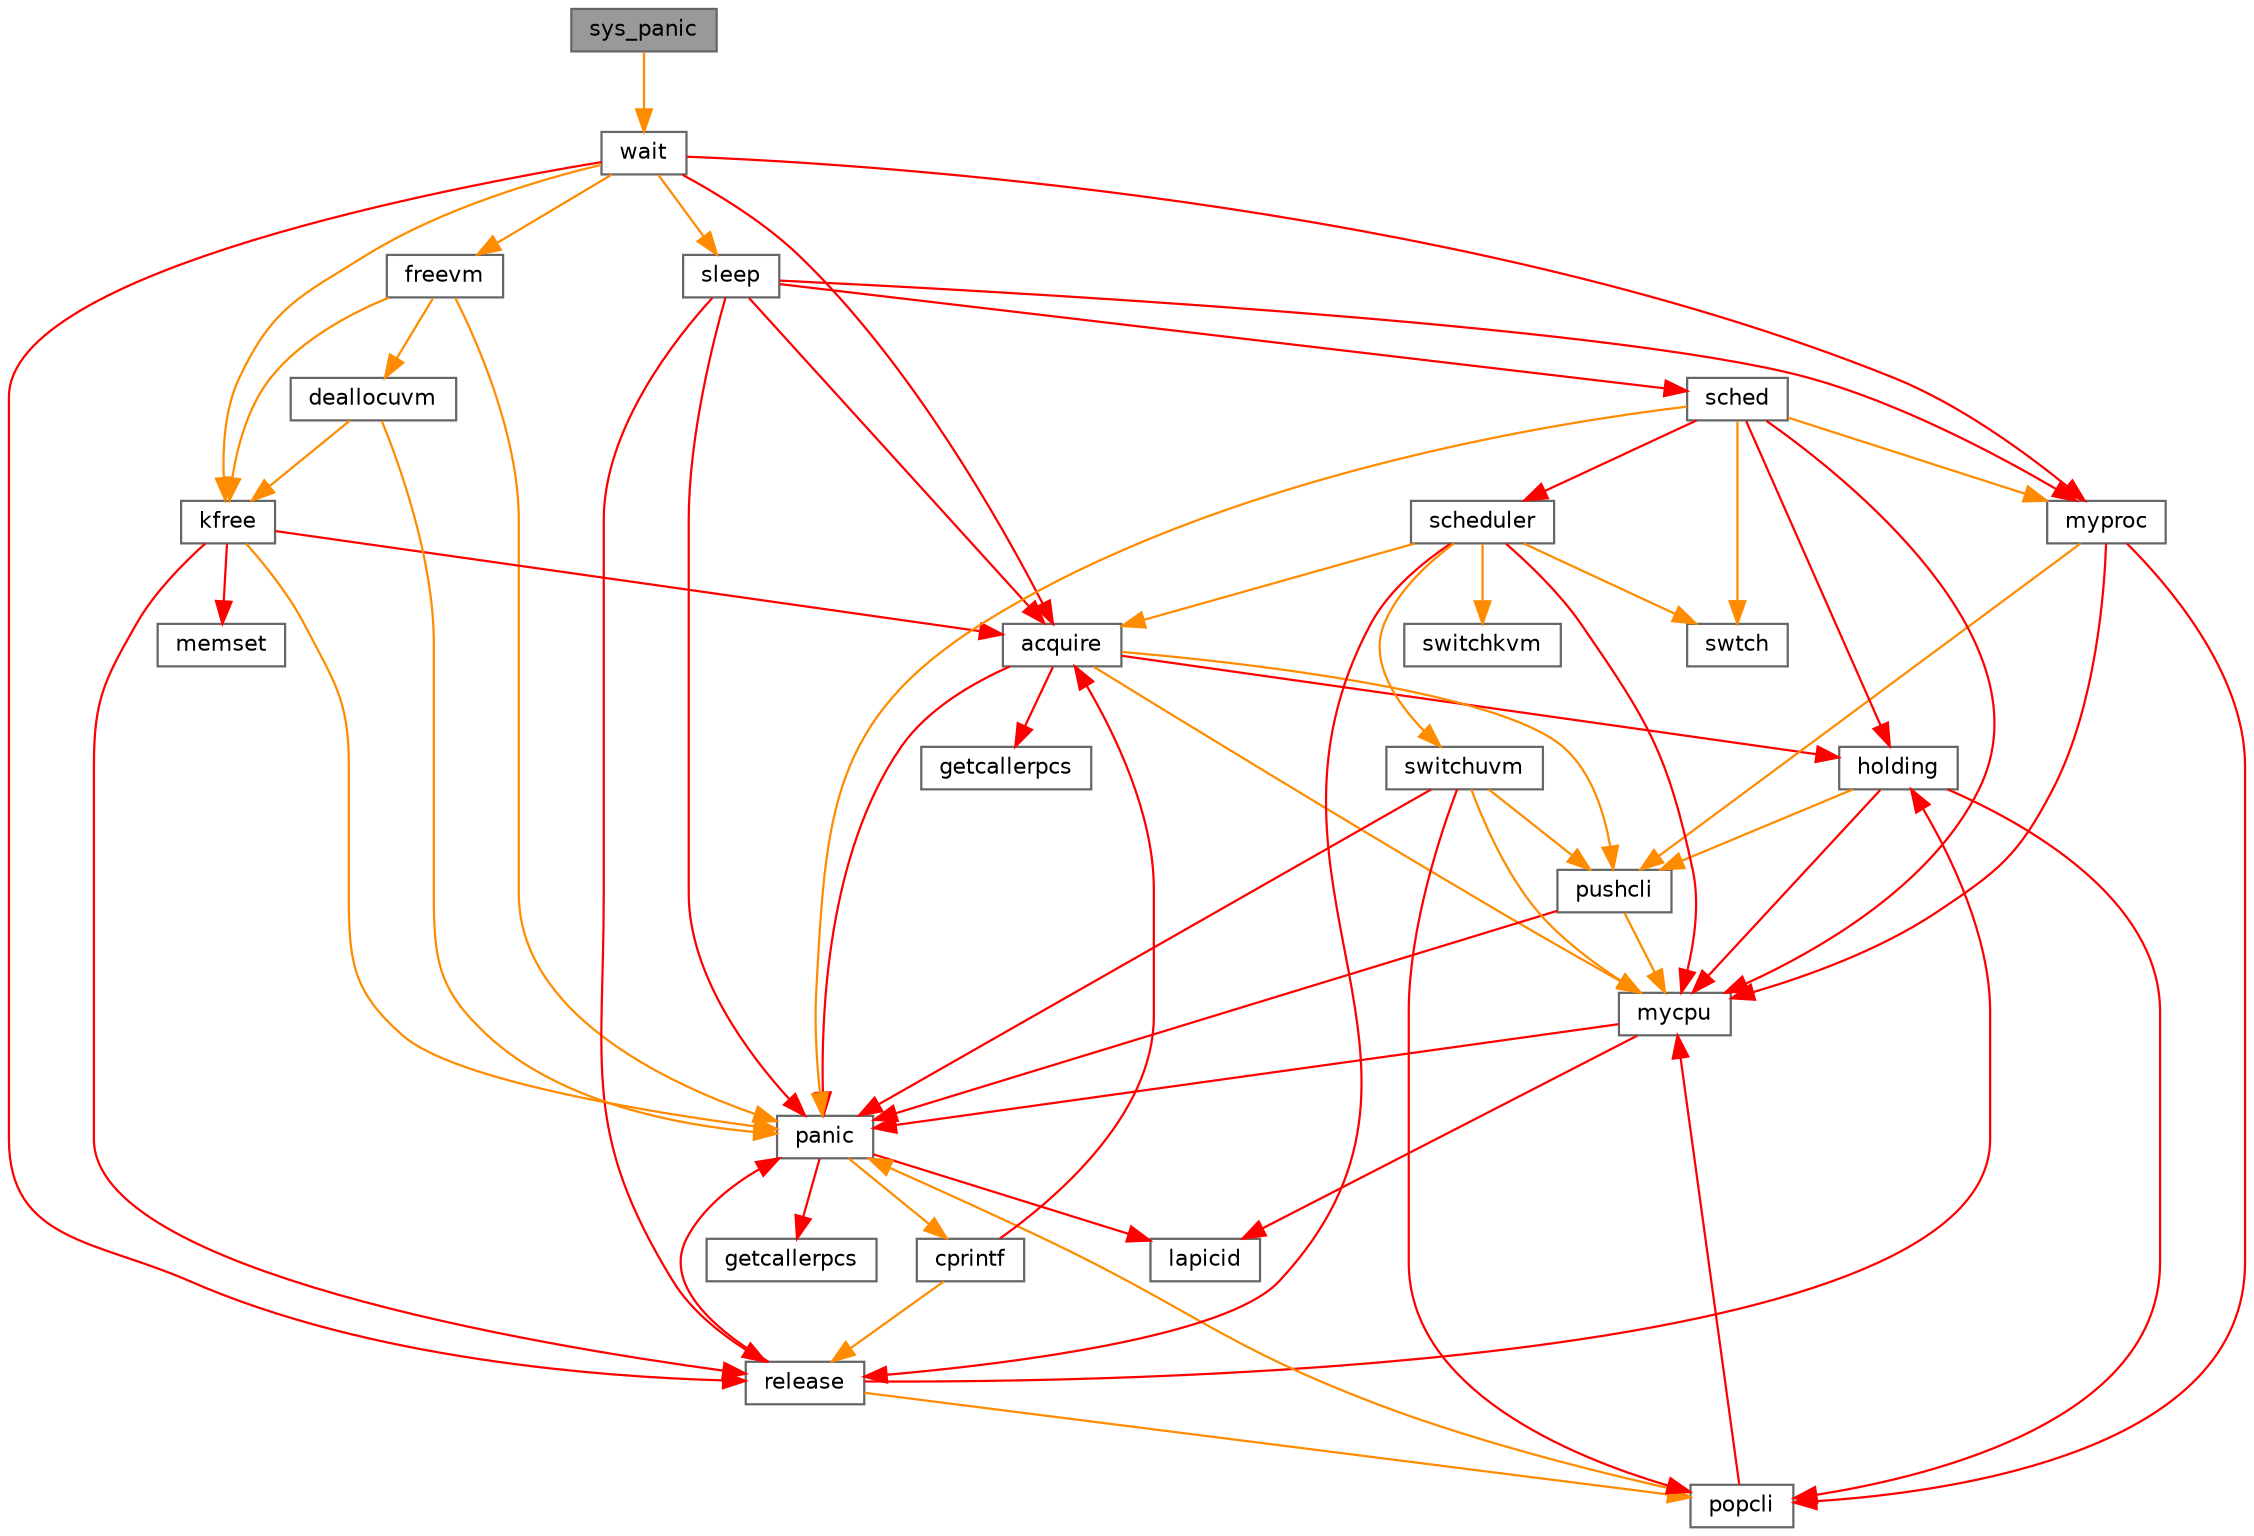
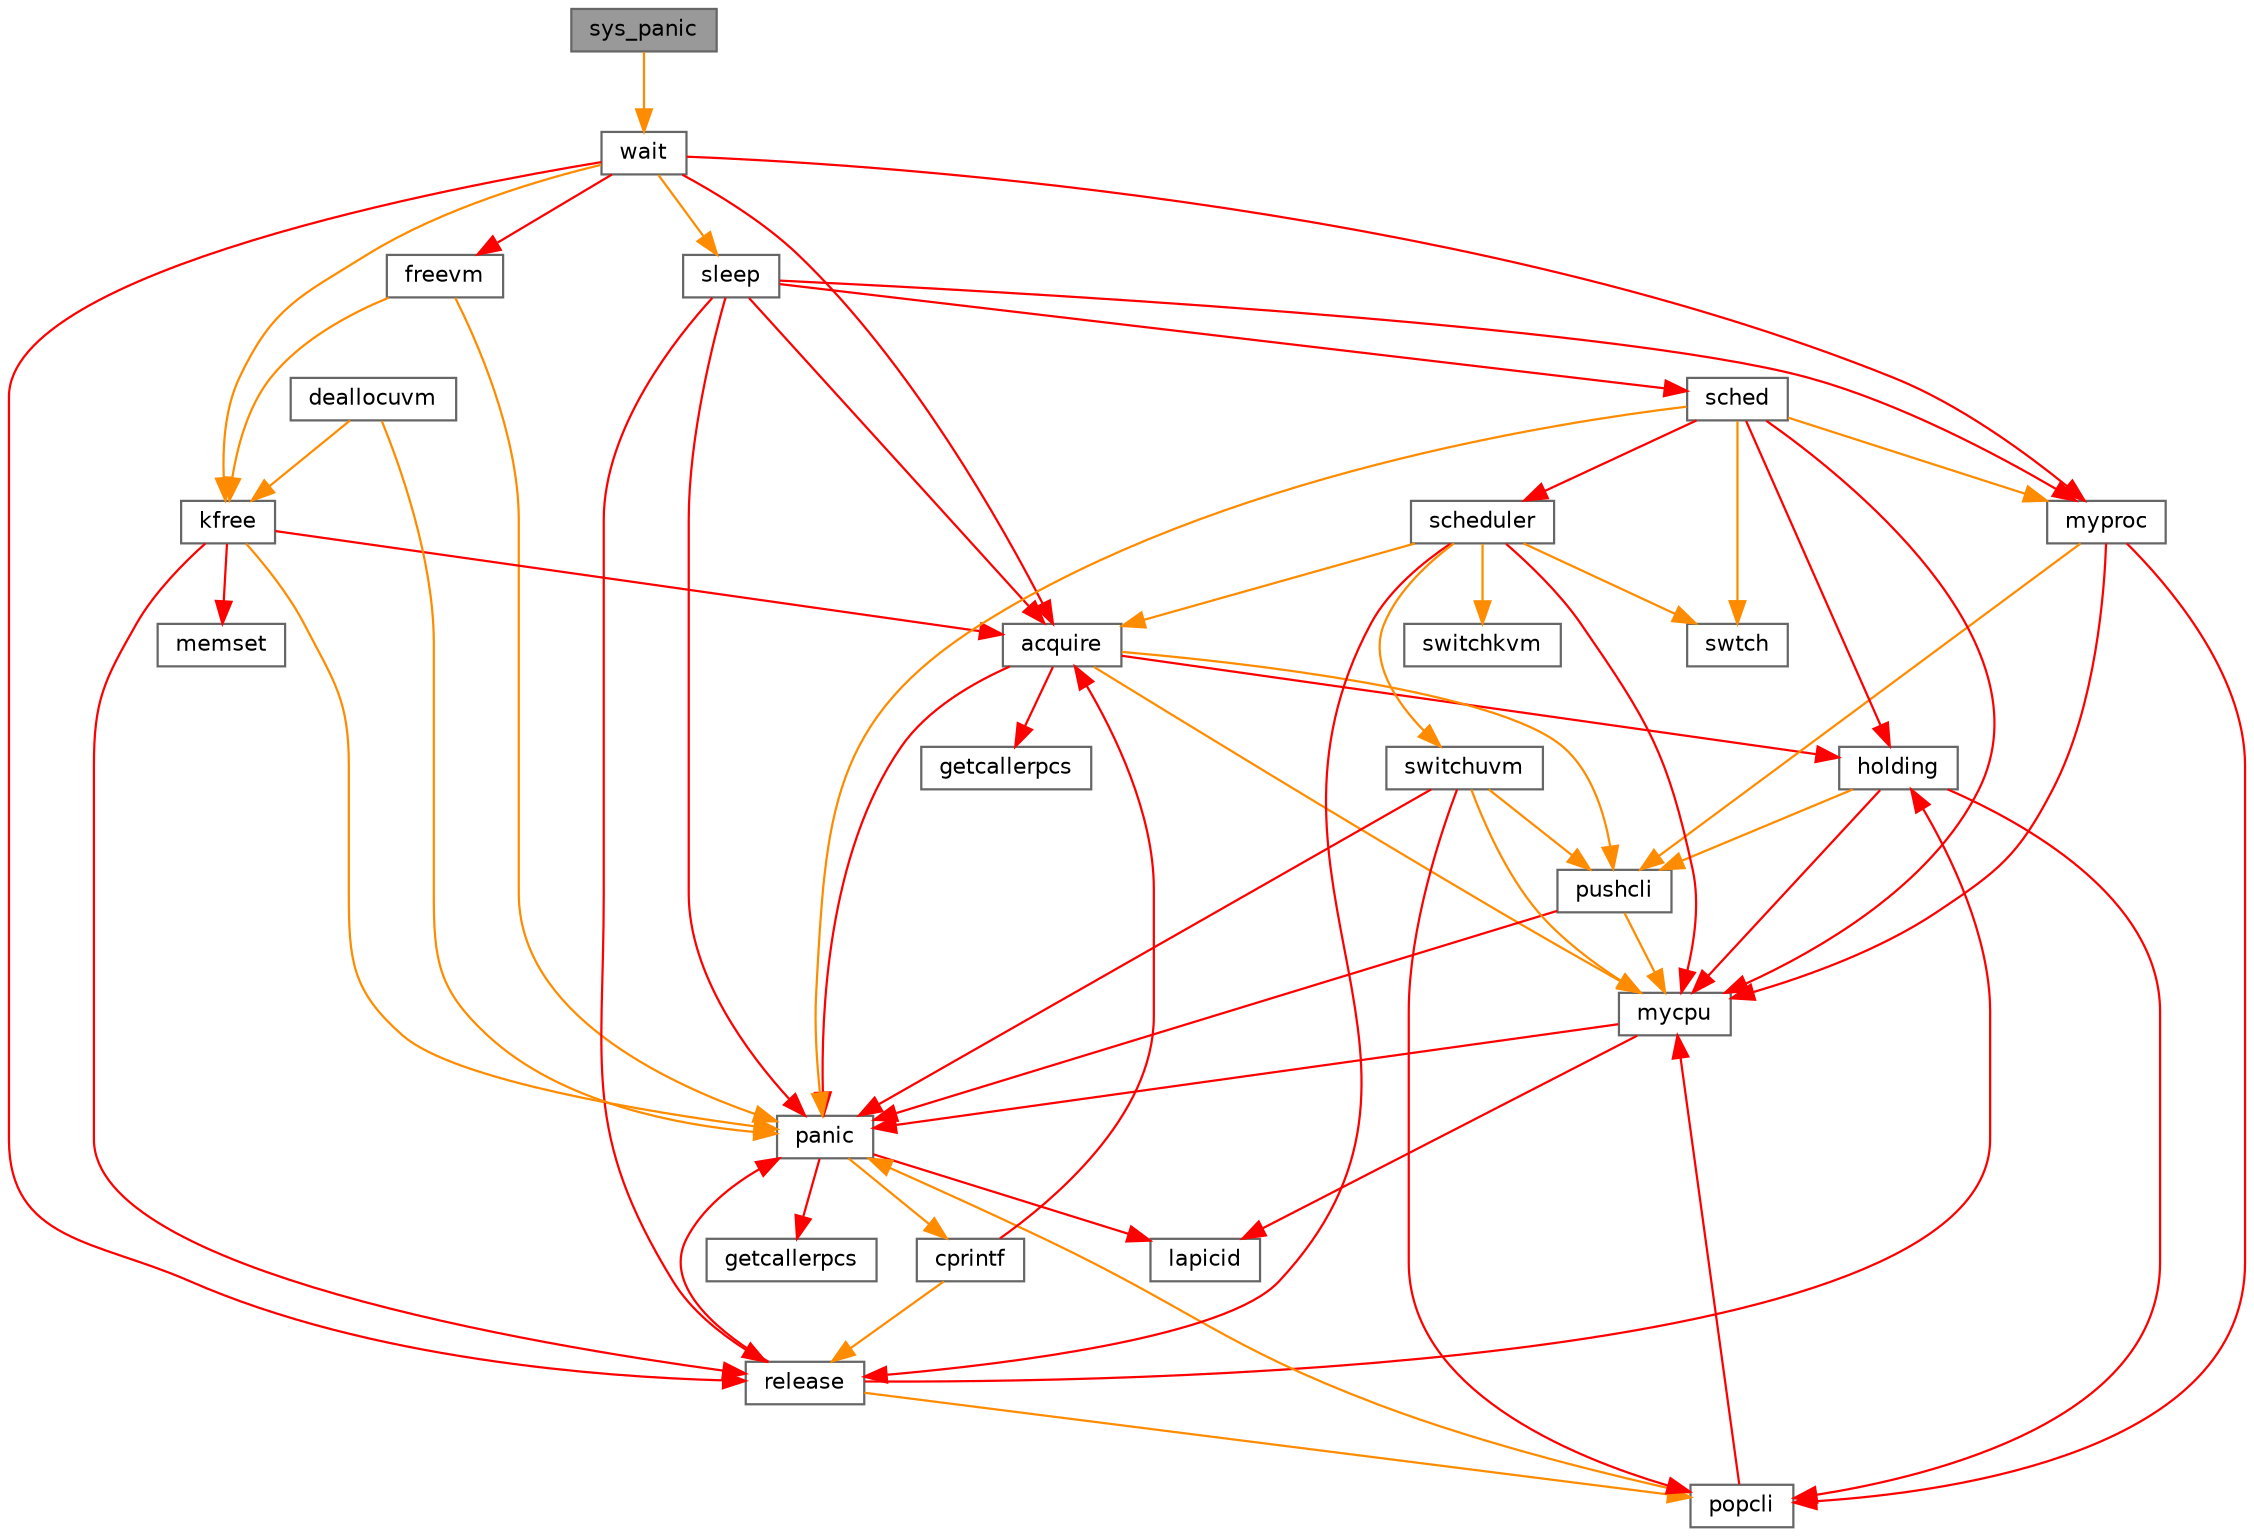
edge "wait" -> "freevm": color darkorange -> red
edge "freevm" -> "deallocuvm": removed
